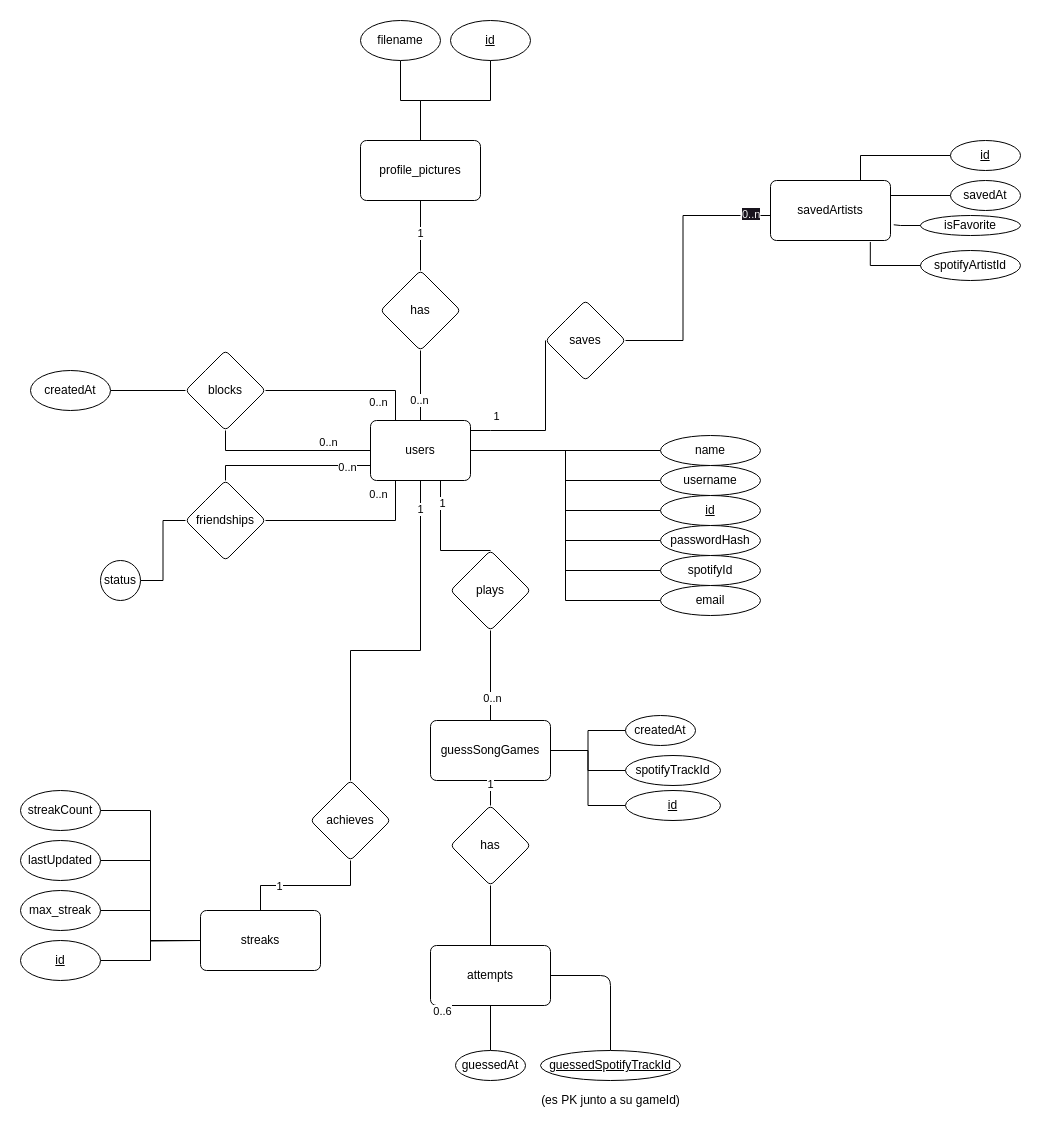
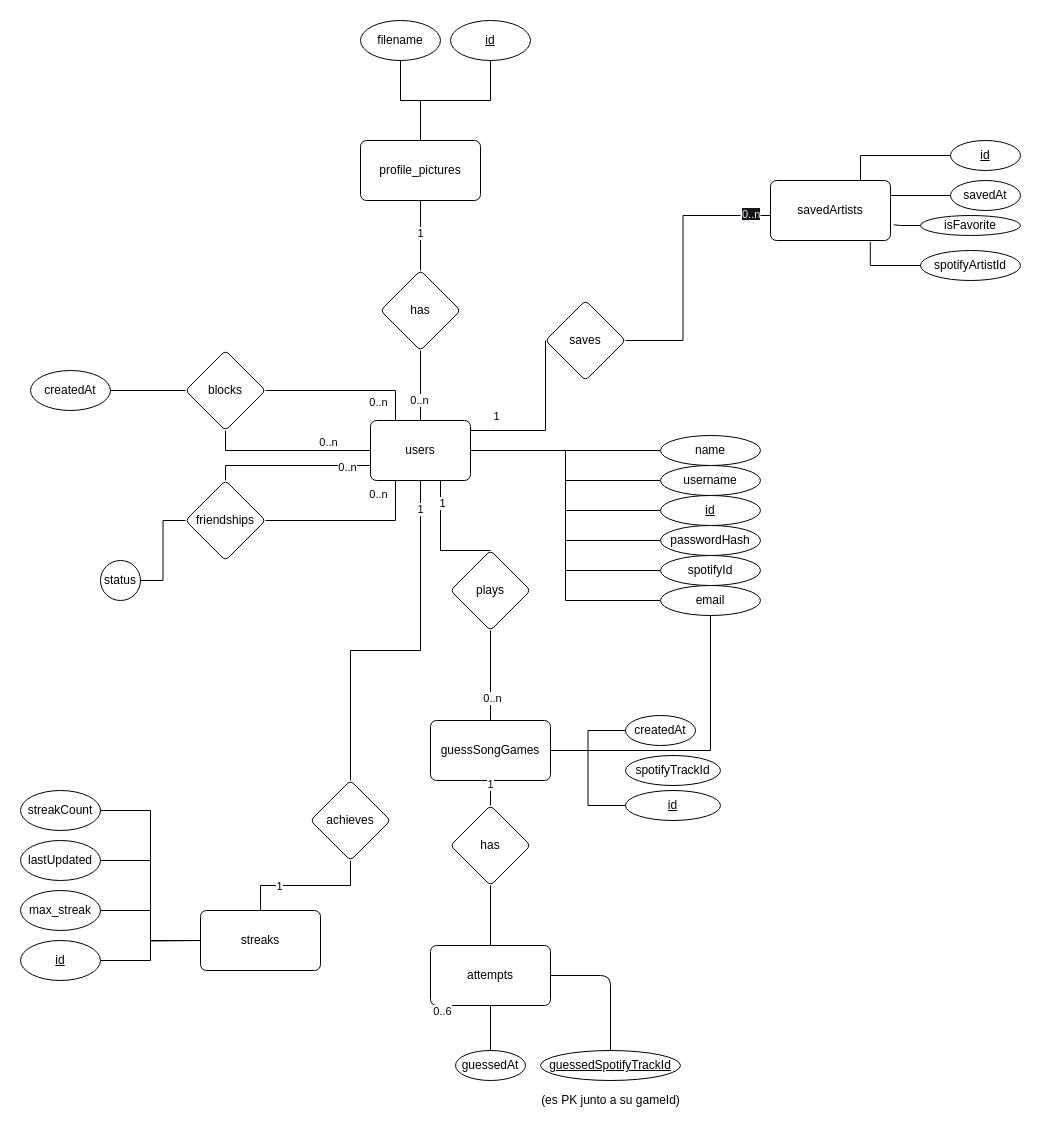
edge "guessSongGames" -- "spotifyTrackId": now "guessSongGames" -- "email"
